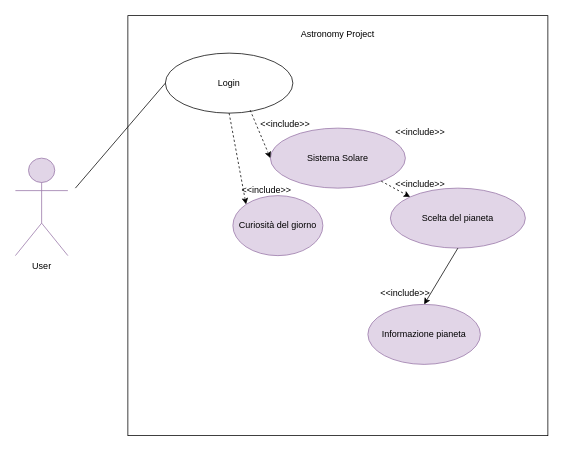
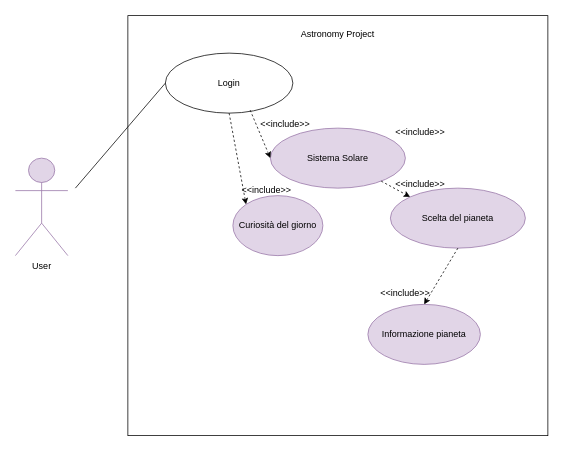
edge "Scelta del pianeta" -> "Informazione pianeta": style solid -> dashed
